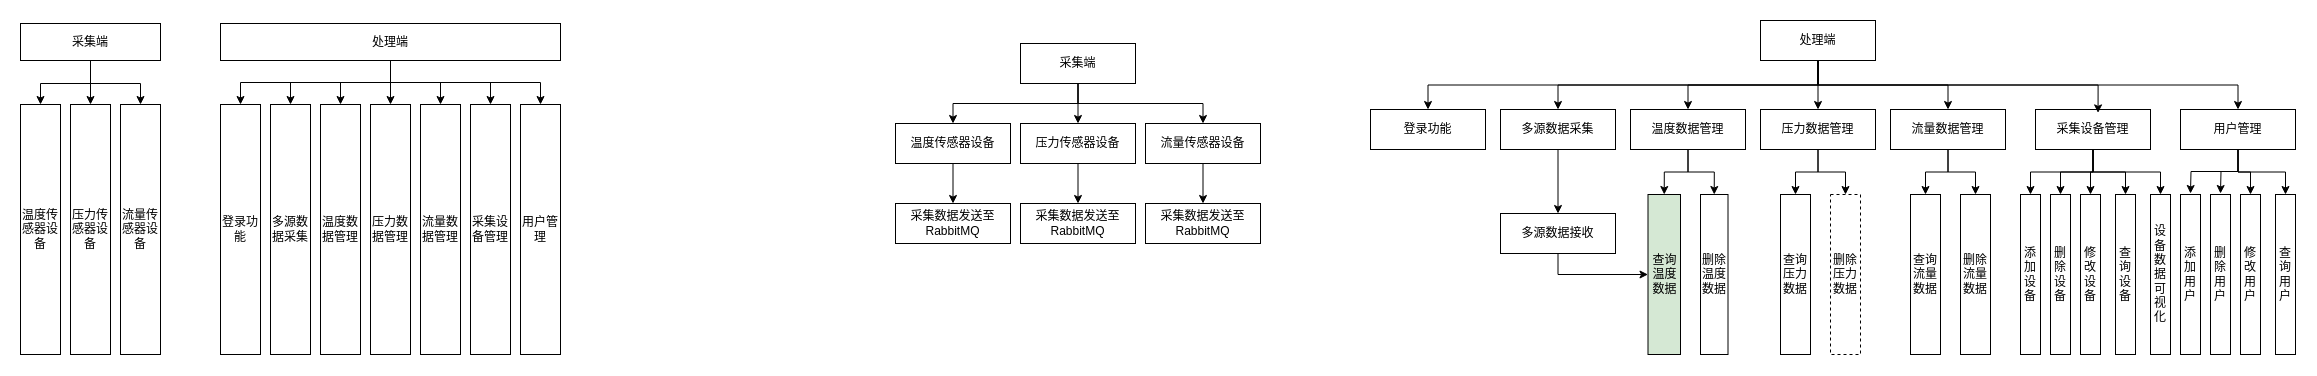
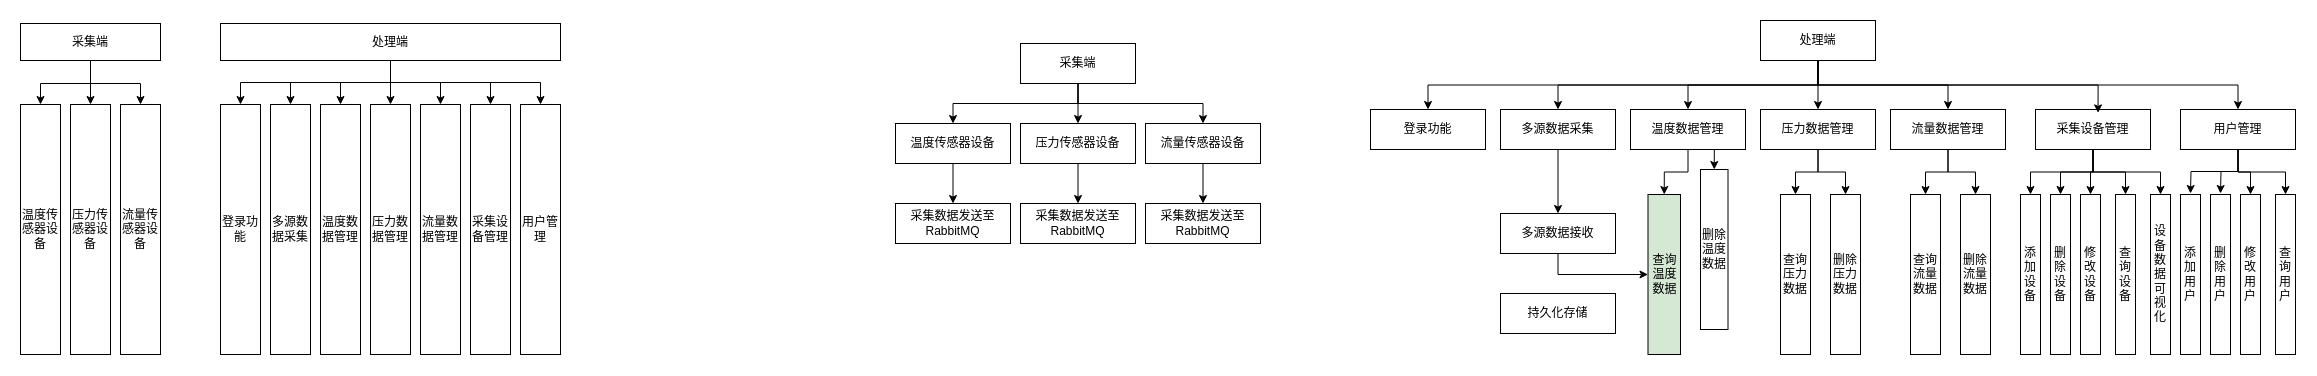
node "删除温度数据": moved (1714, 275) -> (1714, 250)
node "删除压力数据": style dashed -> solid
node "持久化存储": added
